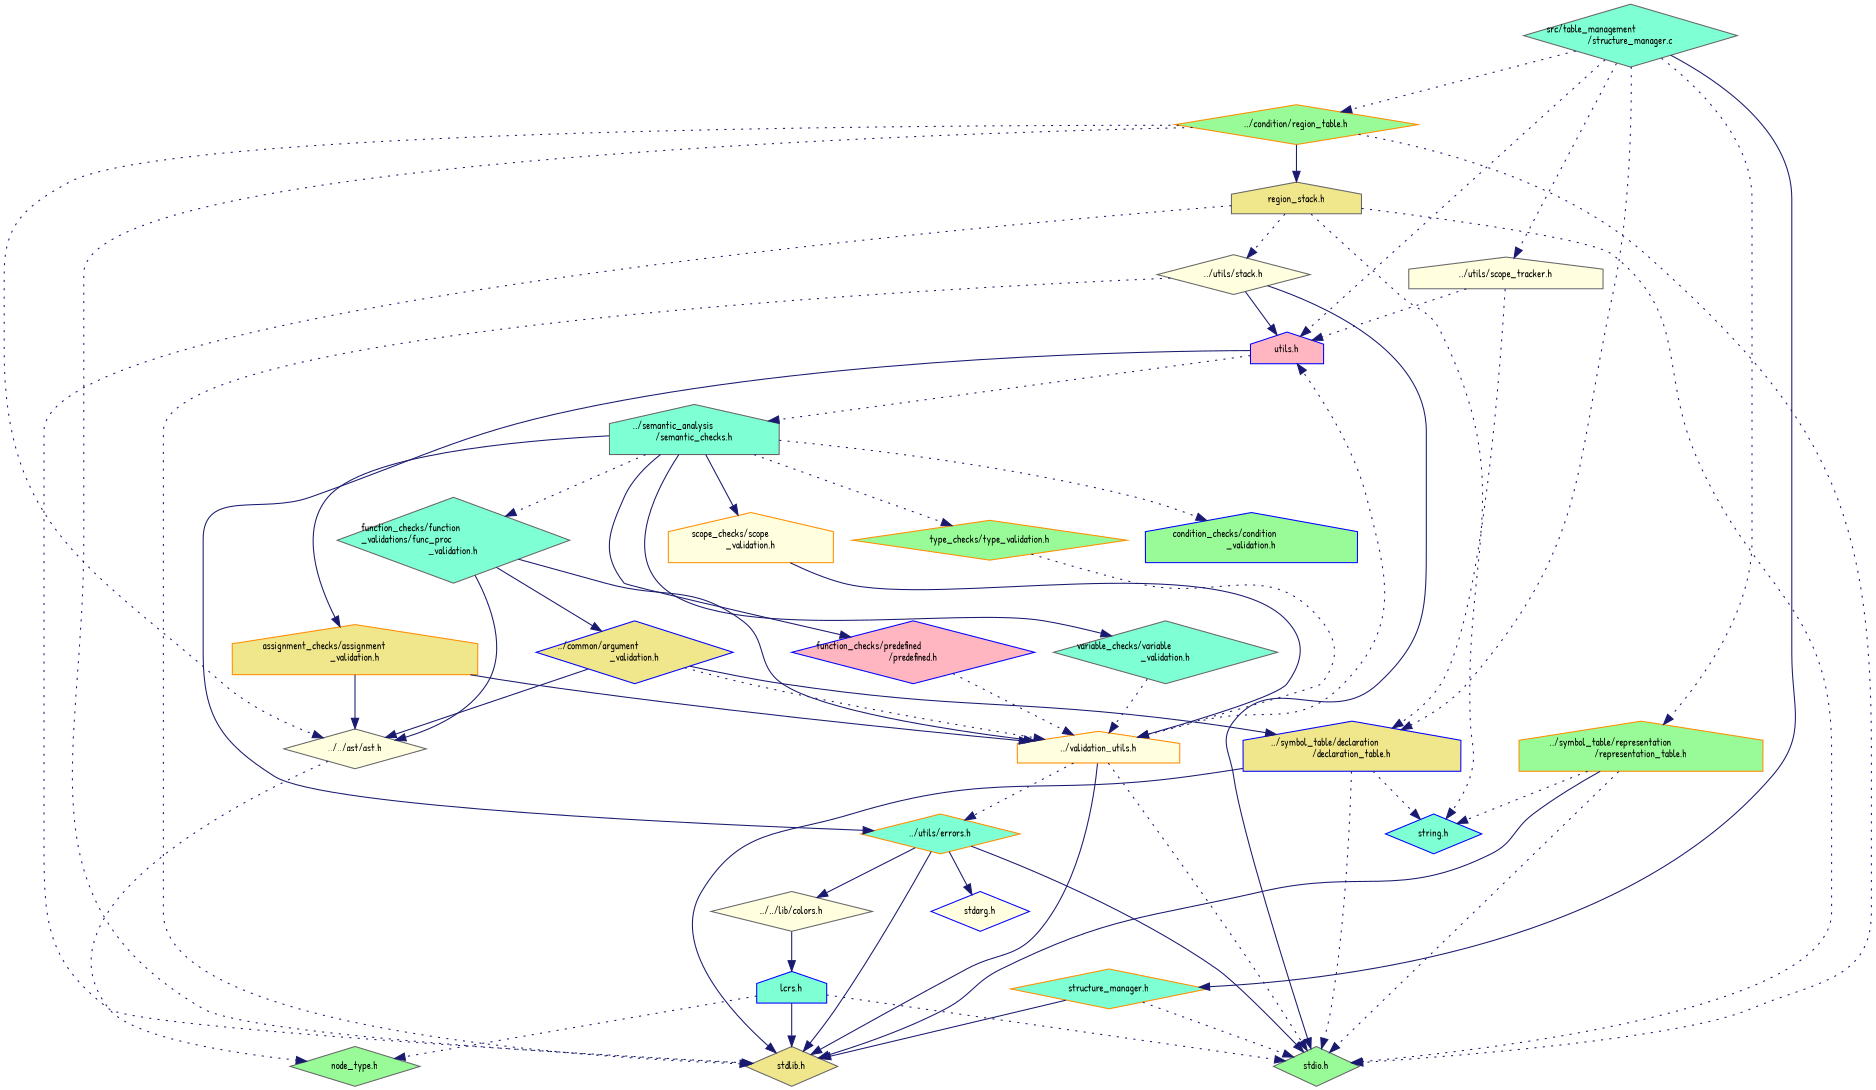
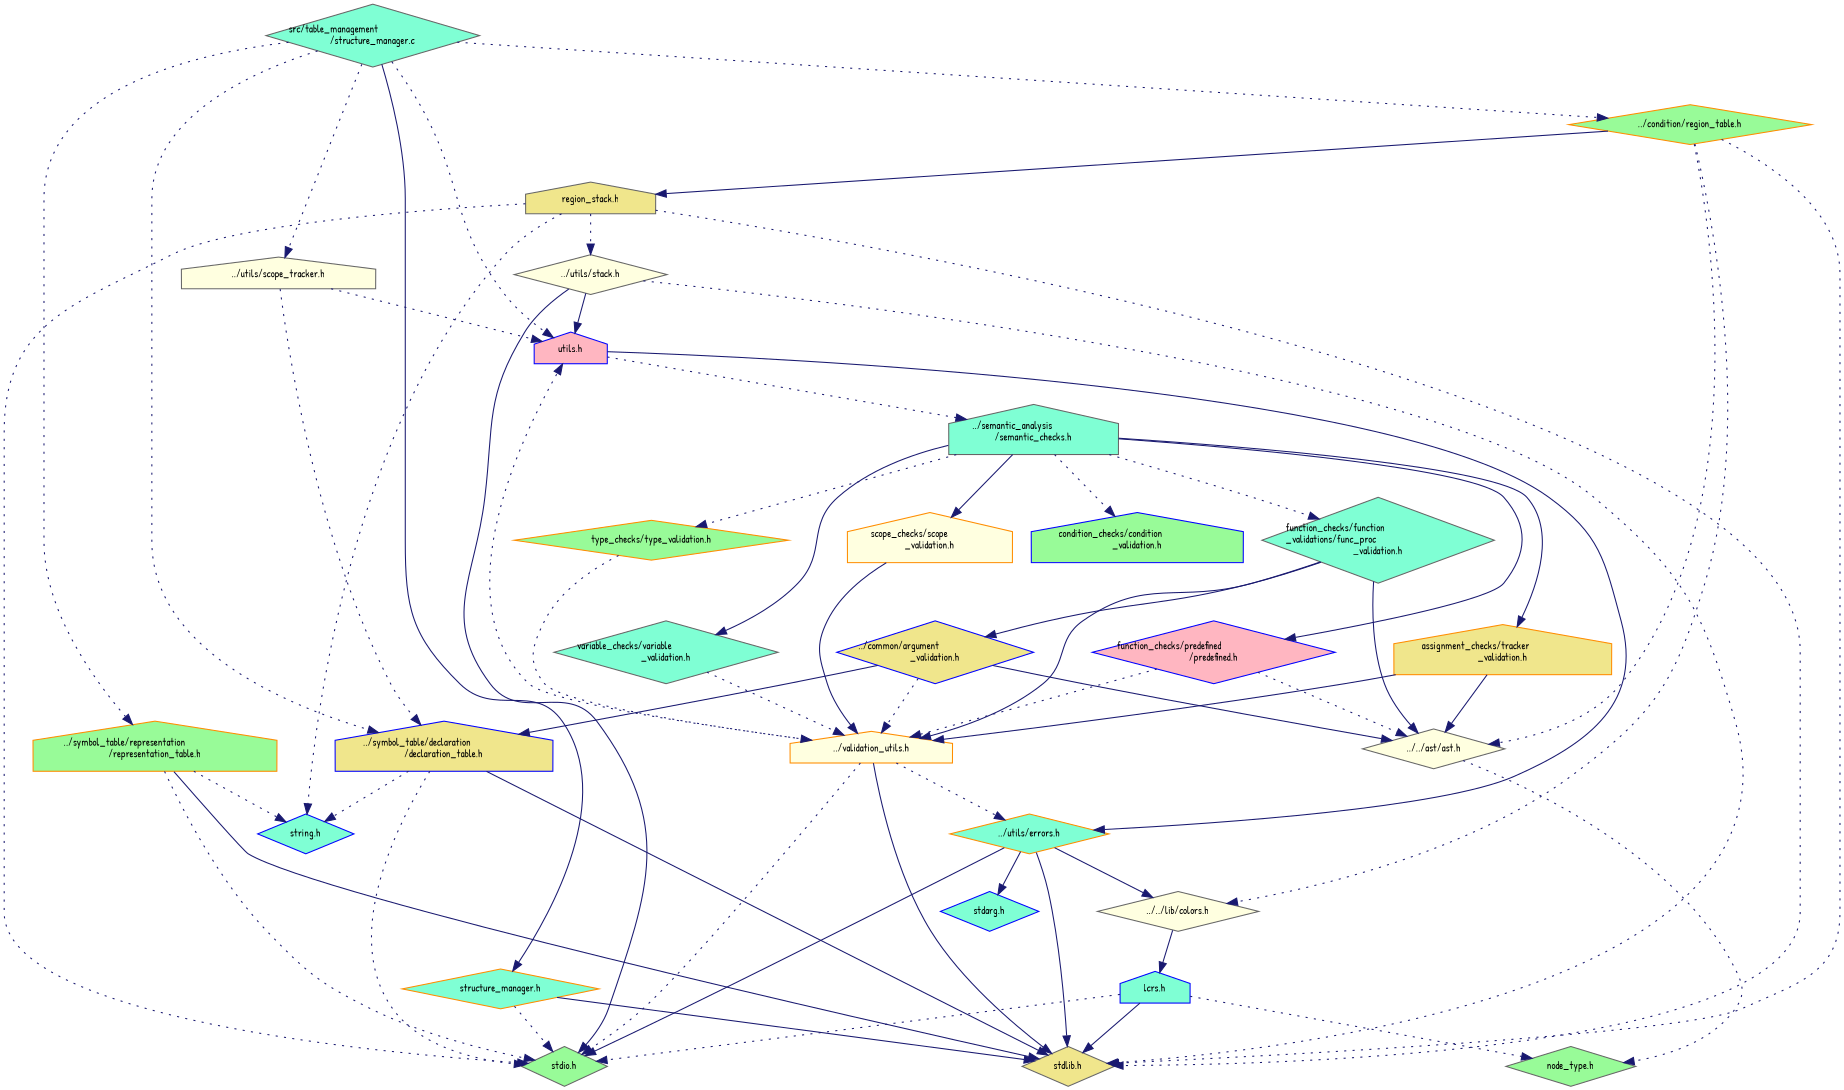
node "assignment_checks/assignment _validation.h": label "assignment_checks/assignment _validation.h" -> "assignment_checks/tracker _validation.h"
edge "../condition/region_table.h" -> "stdio.h": now "../condition/region_table.h" -> "../../lib/colors.h"
edge "function_checks/predefined /predefined.h" -> "../../ast/ast.h": added
node "stdarg.h": fillcolor lightyellow -> aquamarine
